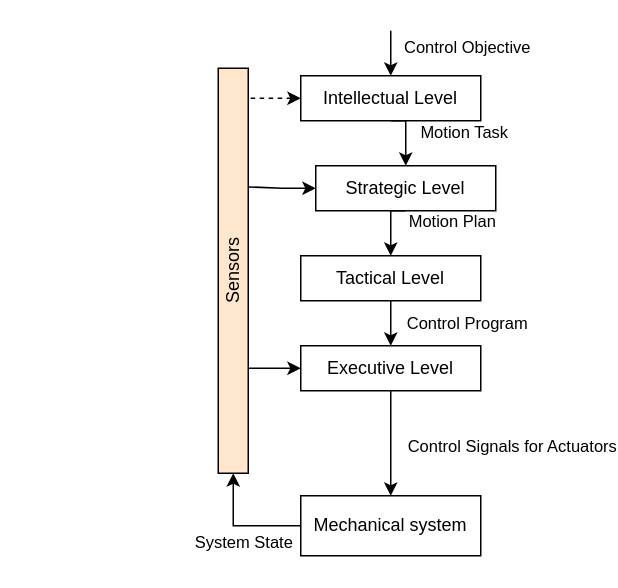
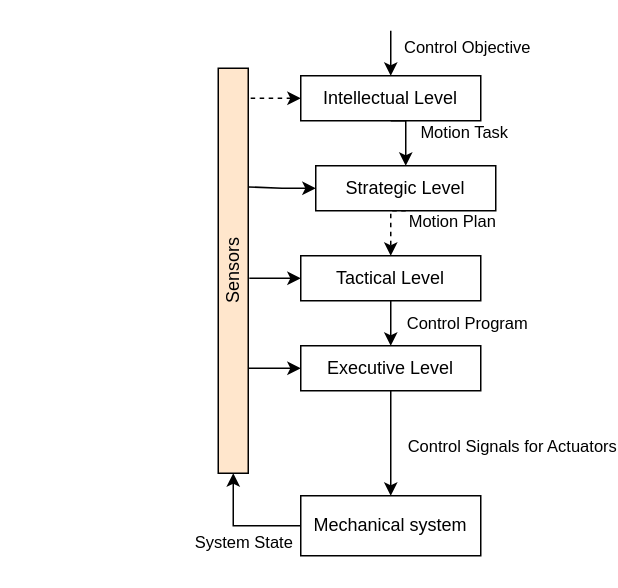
edge "Strategic Level" -> "Tactical Level": style solid -> dashed
edge "Sensors" -> "Tactical Level": added
